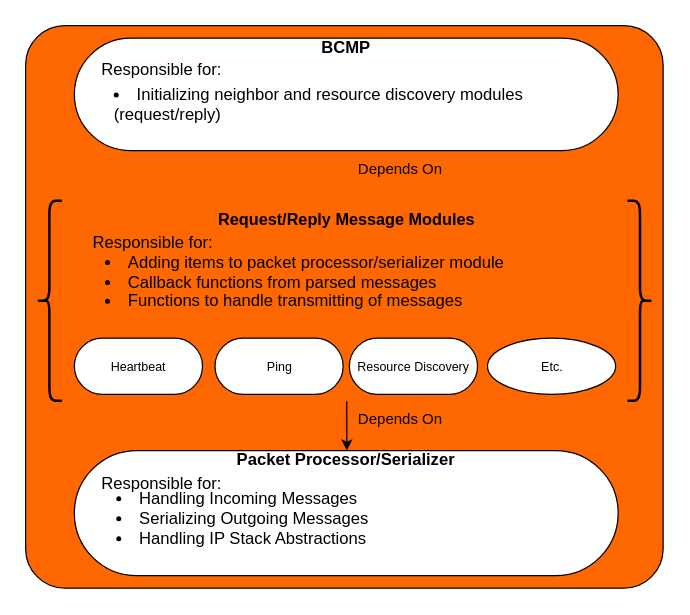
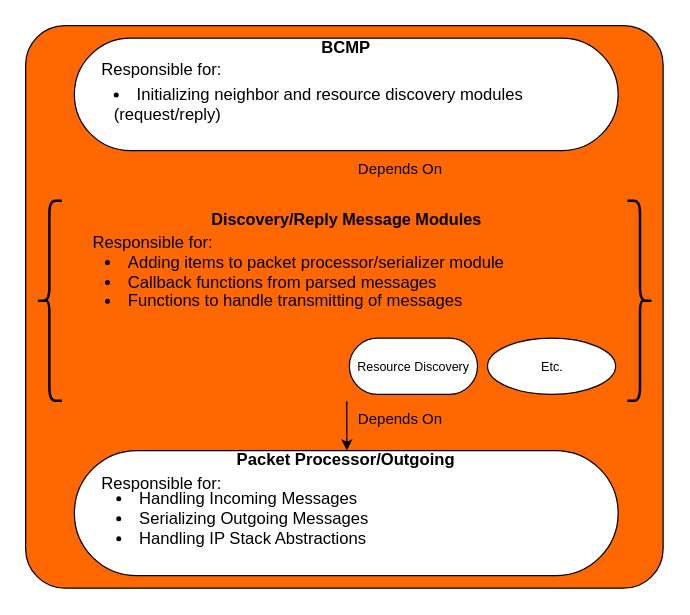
node "Request/Reply Message Modules": label "Request/Reply Message Modules" -> "Discovery/Reply Message Modules"
node "Heartbeat": removed
node "Ping": removed
node "Packet Processor/Serializer": label "Packet Processor/Serializer" -> "Packet Processor/Outgoing"
